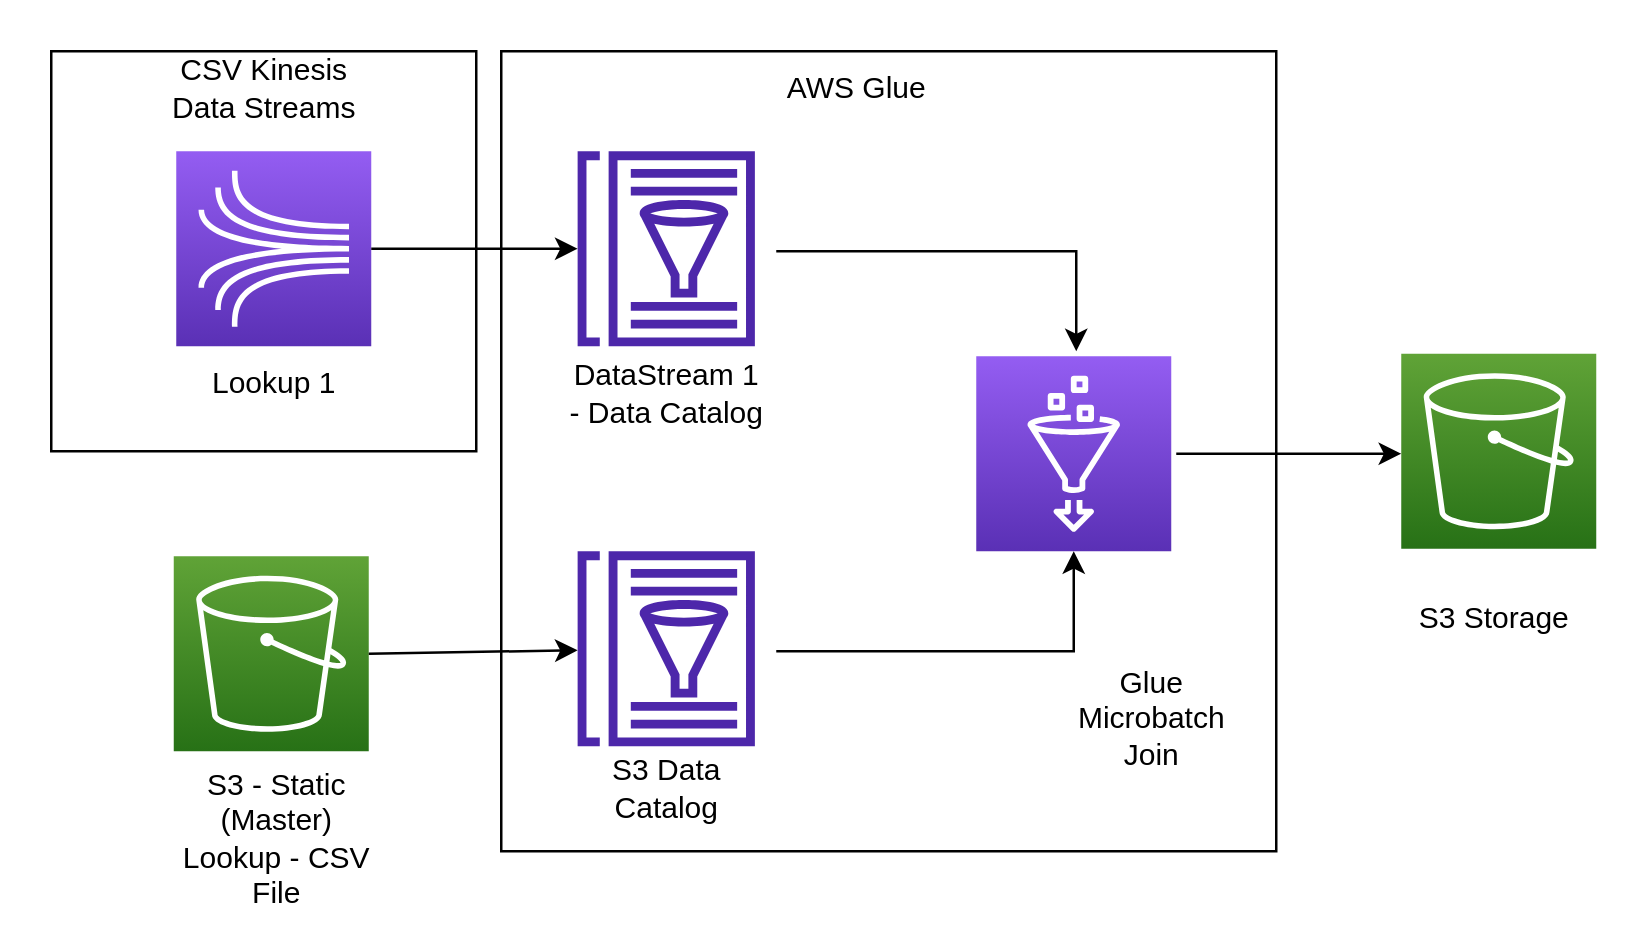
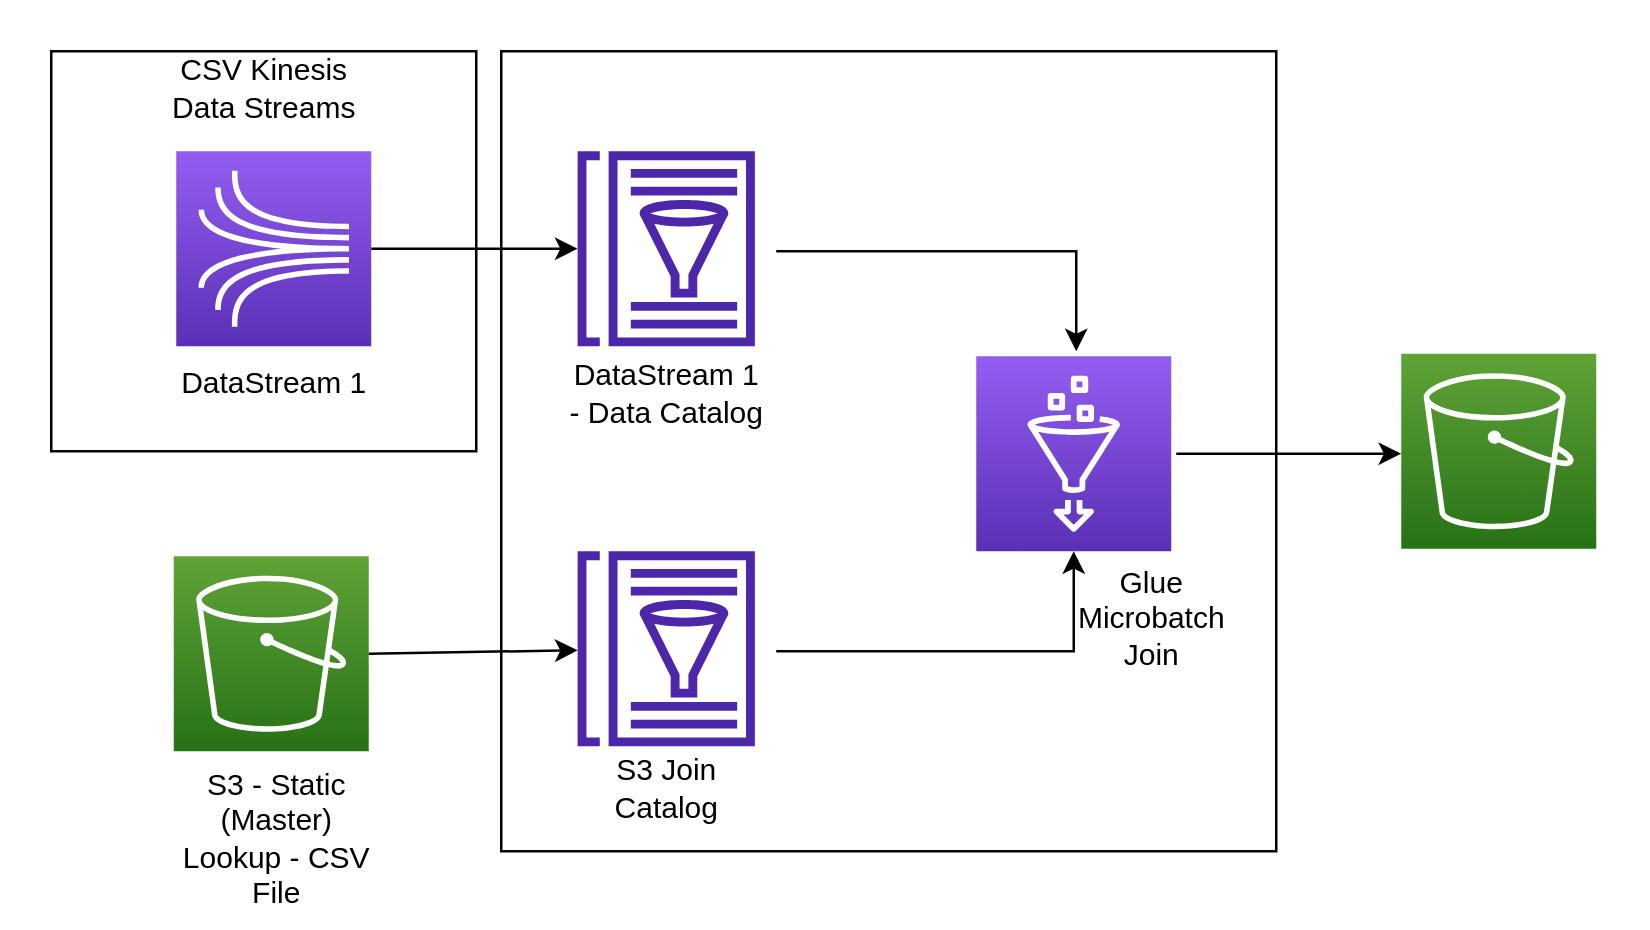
node "AWS Glue": removed
node "Lookup 1": label "Lookup 1" -> "DataStream 1"
node "S3 Storage": removed
node "Glue Microbatch Join": moved (1153, 719) -> (1153, 619)
node "S3 Data Catalog": label "S3 Data Catalog" -> "S3 Join Catalog"
